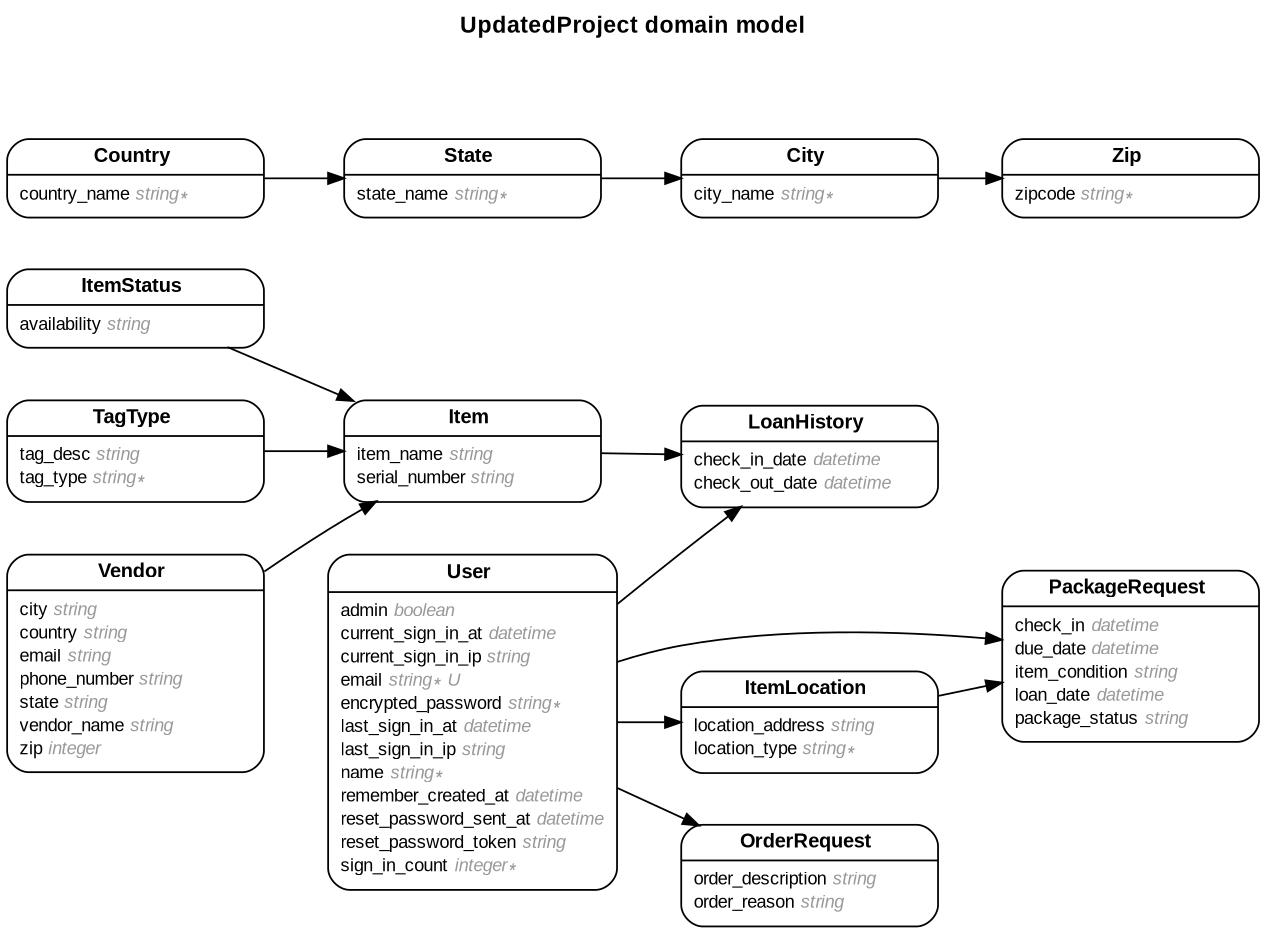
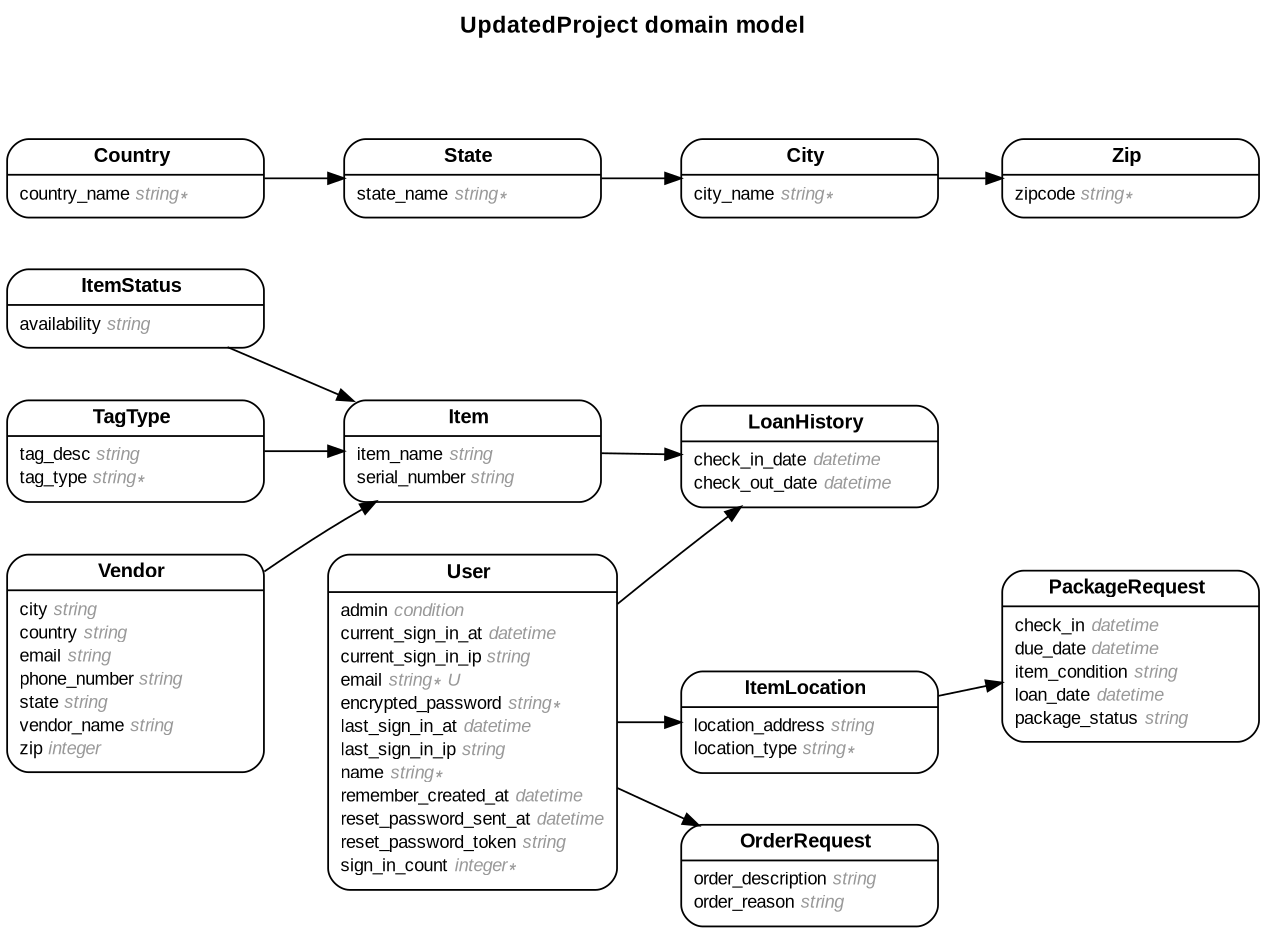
node "User": text "boolean" -> "condition"
edge "PackageRequest" -- "User": removed
